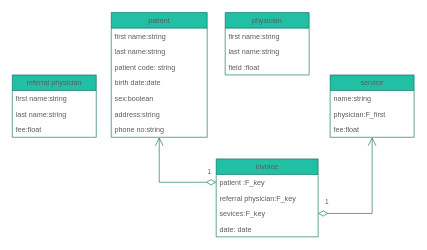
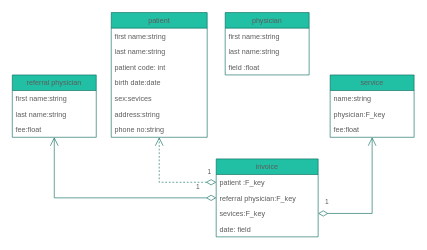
node "patient code: string": label "patient code: string" -> "patient code: int"
node "sex:boolean": label "sex:boolean" -> "sex:sevices"
node "physician:F_first": label "physician:F_first" -> "physician:F_key"
edge "patient" -- "patient :F_key": style solid -> dashed
edge "referral physician" -- "referral physician:F_key": added, label "1"
node "date: date": label "date: date" -> "date: field"
